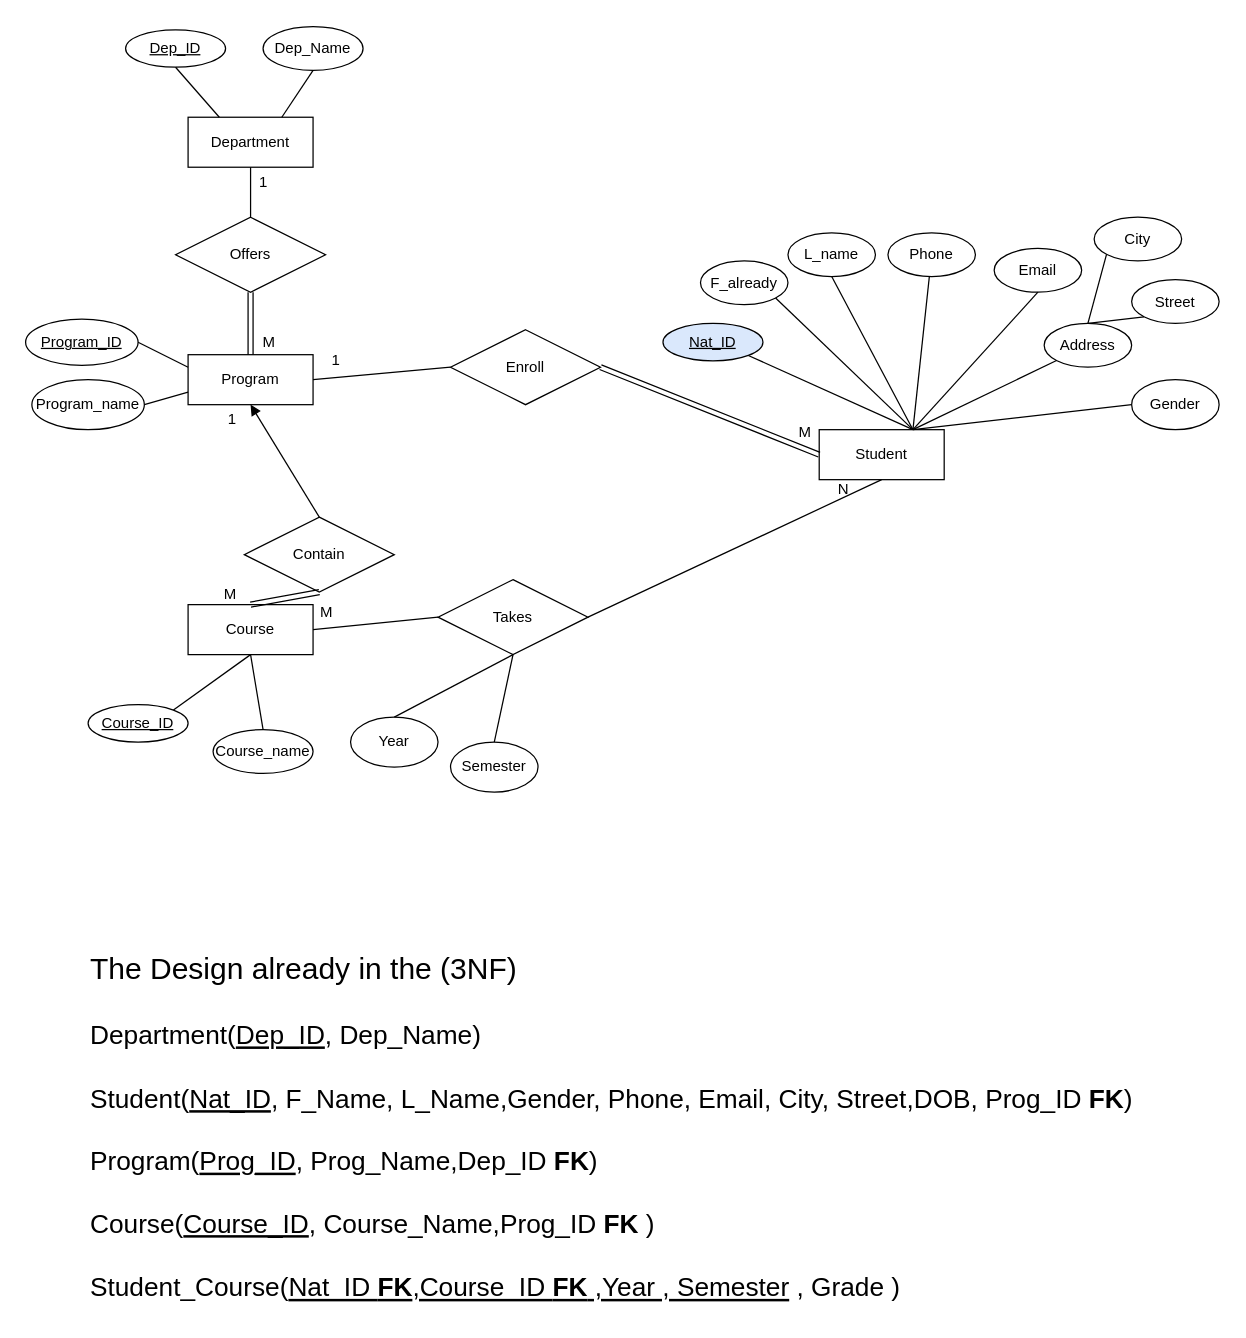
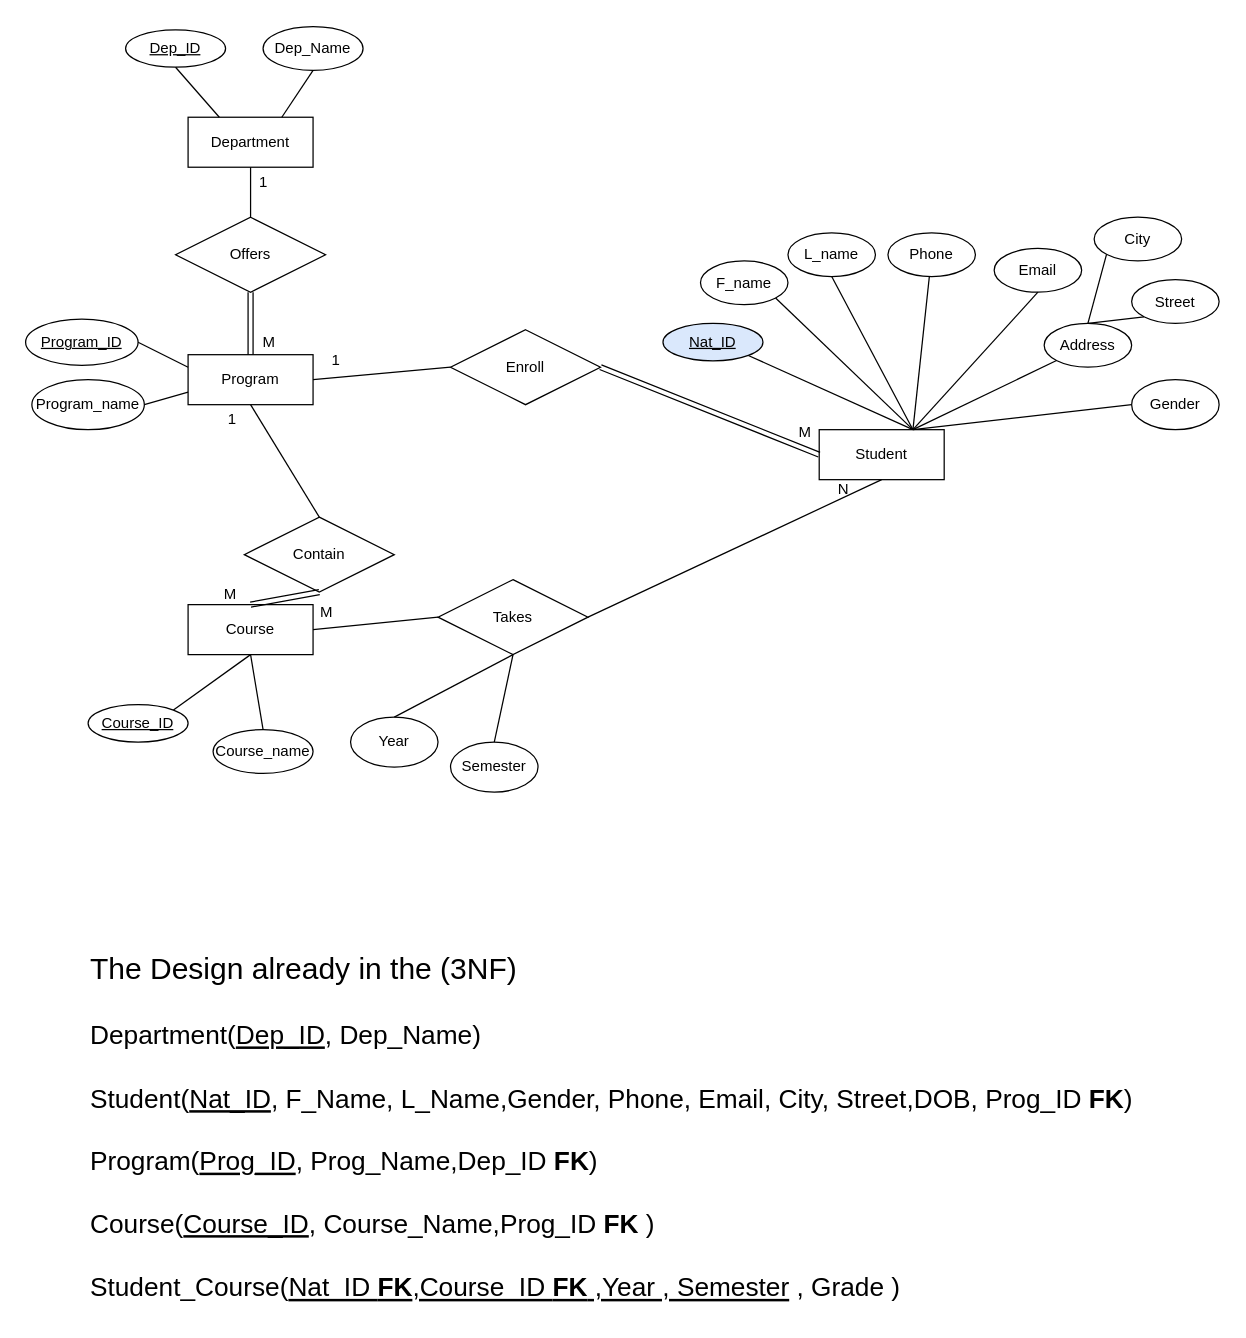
node "F_already": label "F_already" -> "F_name"
edge "Contain" -> "Program": arrowhead block -> none
